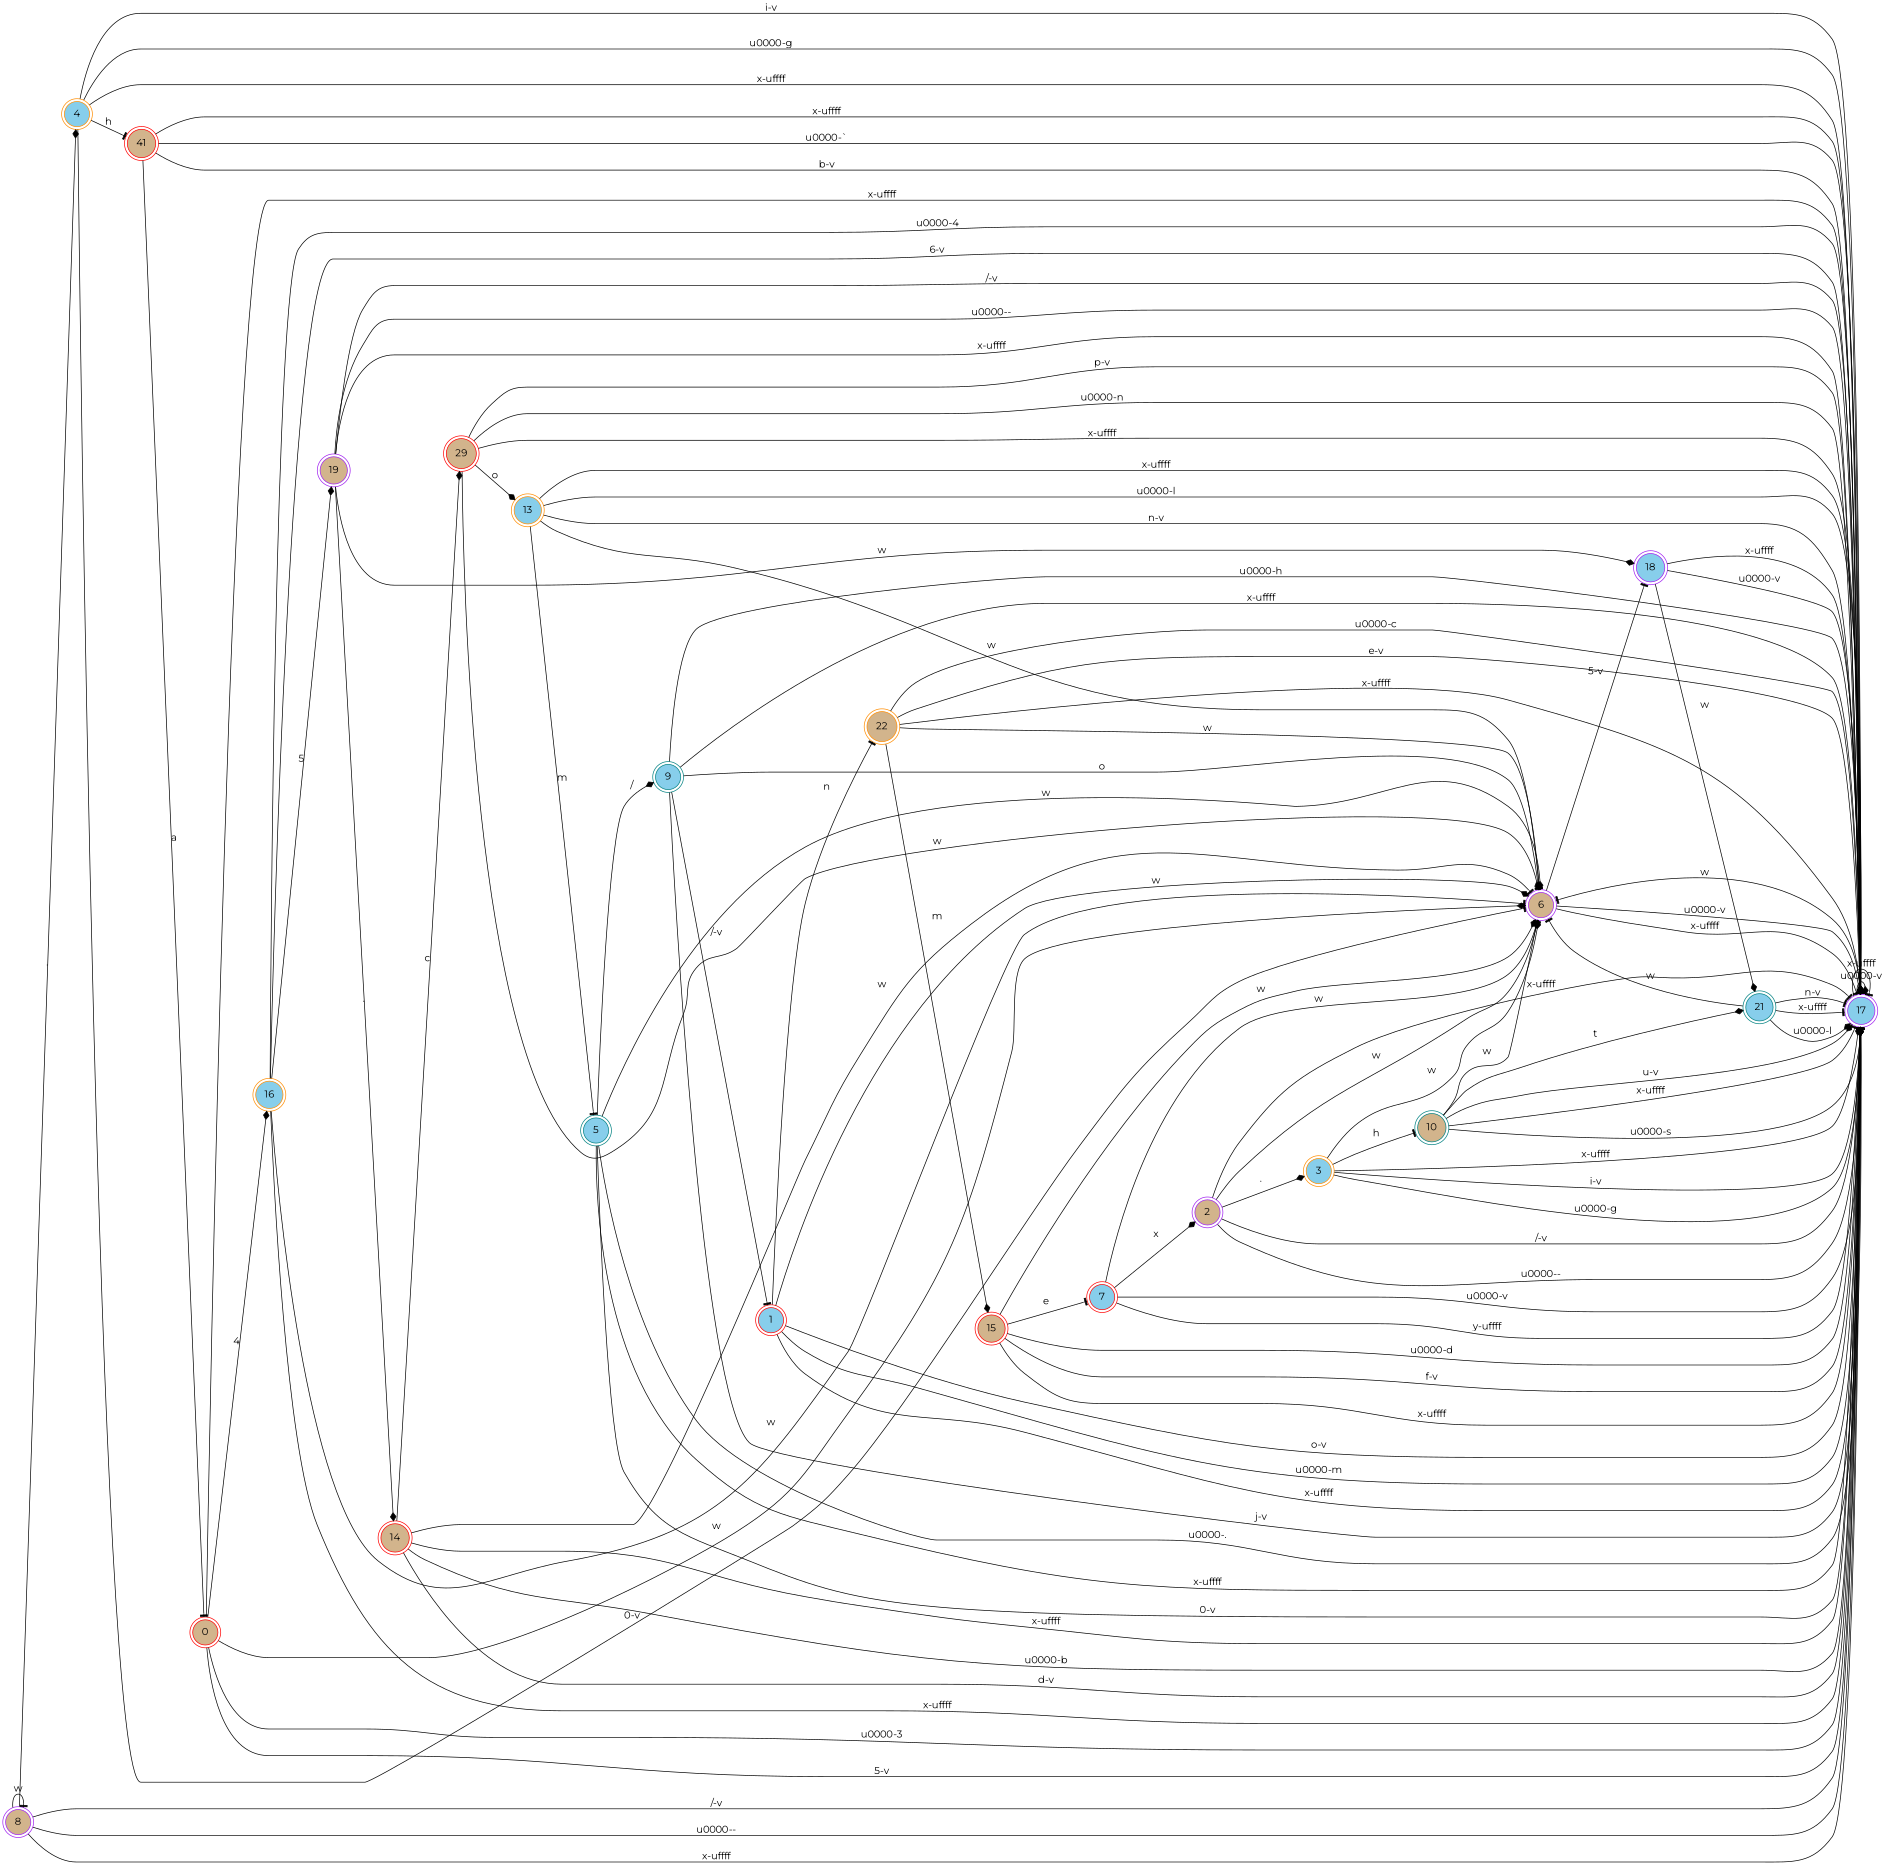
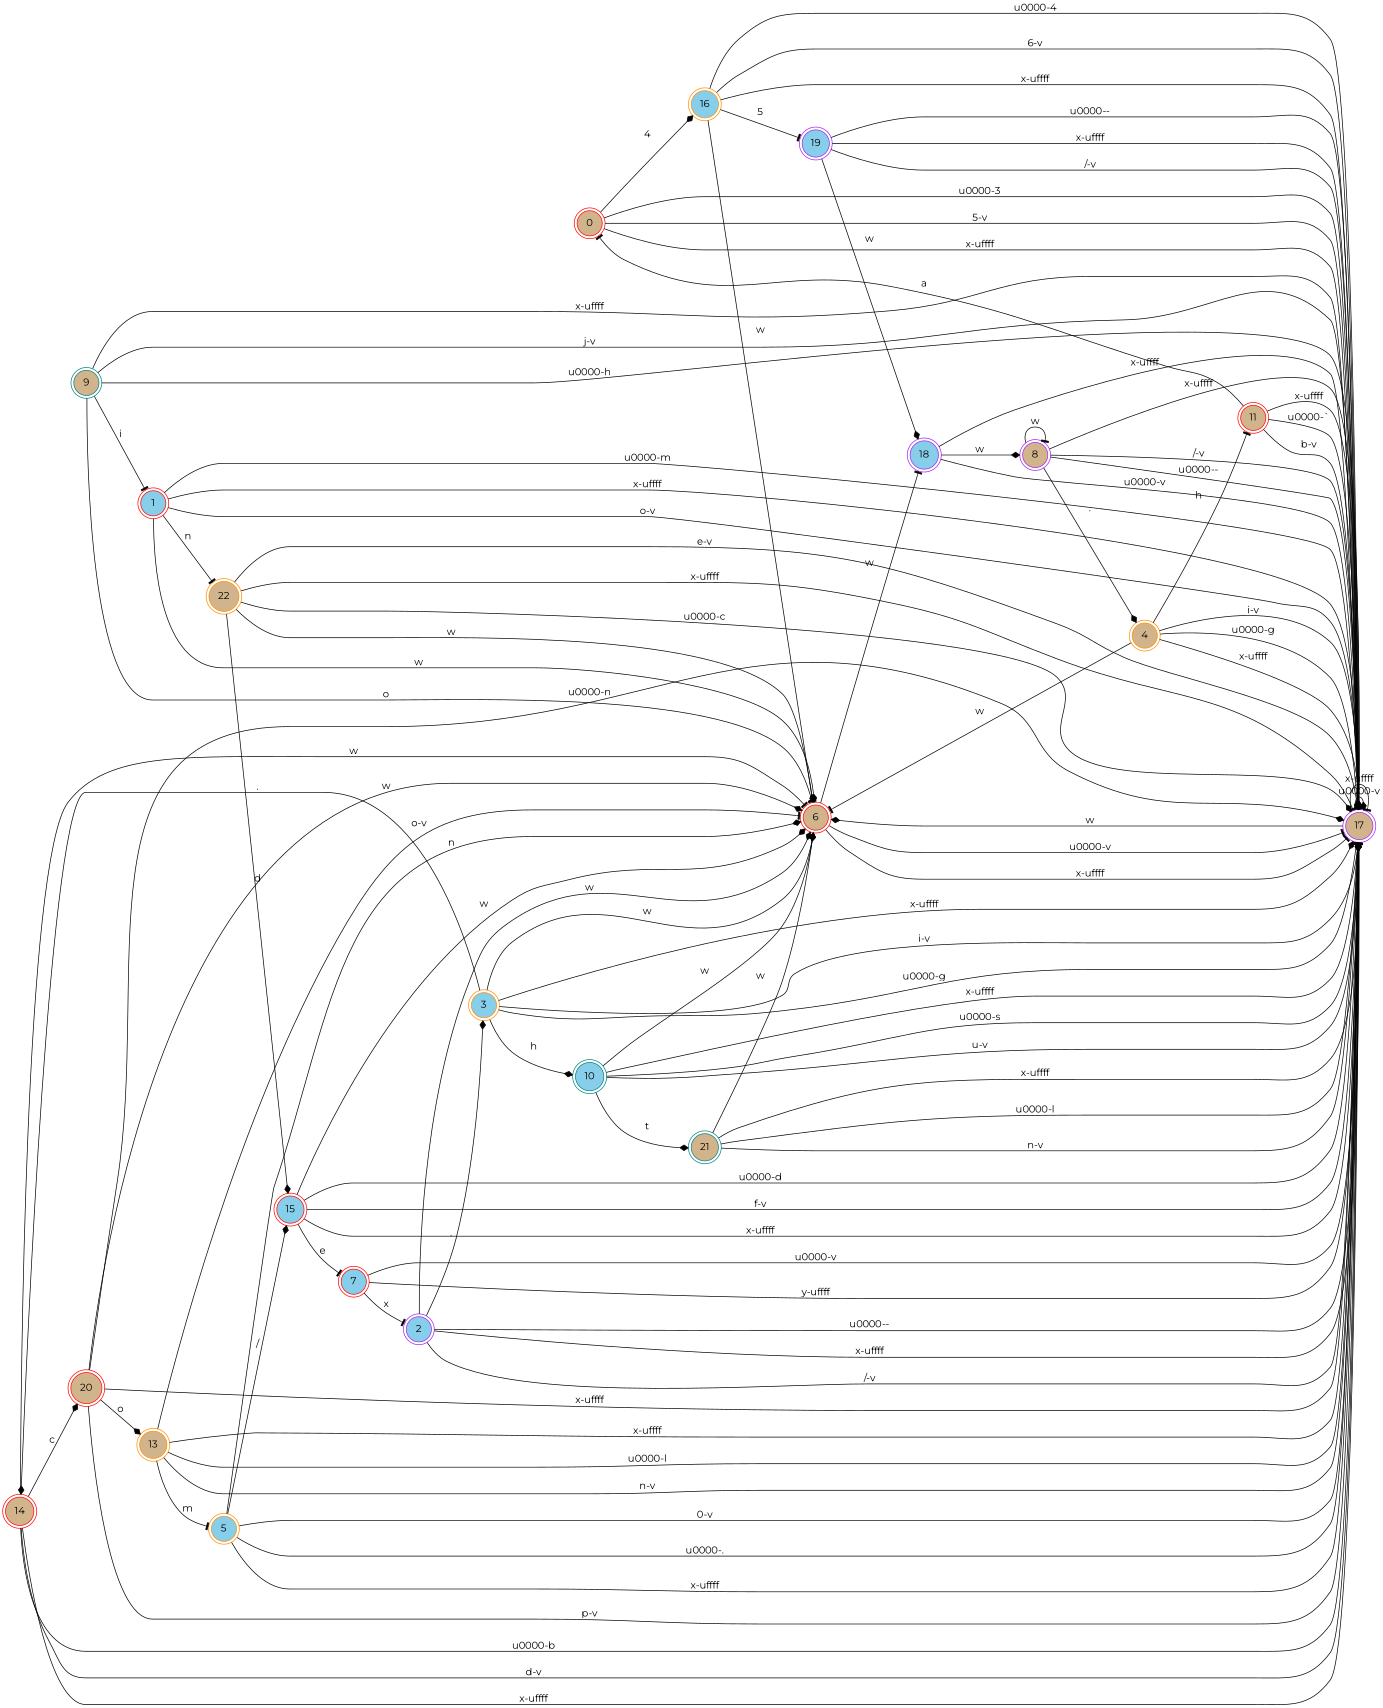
node "4": fillcolor skyblue -> tan
node "41": label "41" -> "11"
node "29": label "29" -> "20"
node "19": fillcolor tan -> skyblue
node "13": fillcolor skyblue -> tan
edge "13" -> "6": label "w" -> "o-v"
edge "6" -> "18": label "5-v" -> "w"
node "9": fillcolor skyblue -> tan
edge "18" -> "21": now "18" -> "8"
edge "16" -> "19": arrowhead diamond -> tee
edge "5" -> "6": label "w" -> "n"
edge "17" -> "6": arrowhead tee -> diamond
node "6": color purple -> red
edge "22" -> "15": label "m" -> "d"
edge "9" -> "1": label "/-v" -> "i"
edge "5" -> "9": now "5" -> "15"
edge "21" -> "6": arrowhead tee -> diamond
edge "19" -> "14": now "3" -> "14"
node "21": fillcolor skyblue -> tan
node "17": fillcolor skyblue -> tan
edge "7" -> "6": removed, label "w"
node "10": fillcolor tan -> skyblue
node "5": color teal -> darkorange
edge "3" -> "10": arrowhead tee -> diamond
node "2": fillcolor tan -> skyblue
edge "7" -> "2": arrowhead diamond -> tee
edge "0" -> "6": removed, label "w"
node "15": fillcolor tan -> skyblue
edge "4" -> "6": label "0-v" -> "w"
